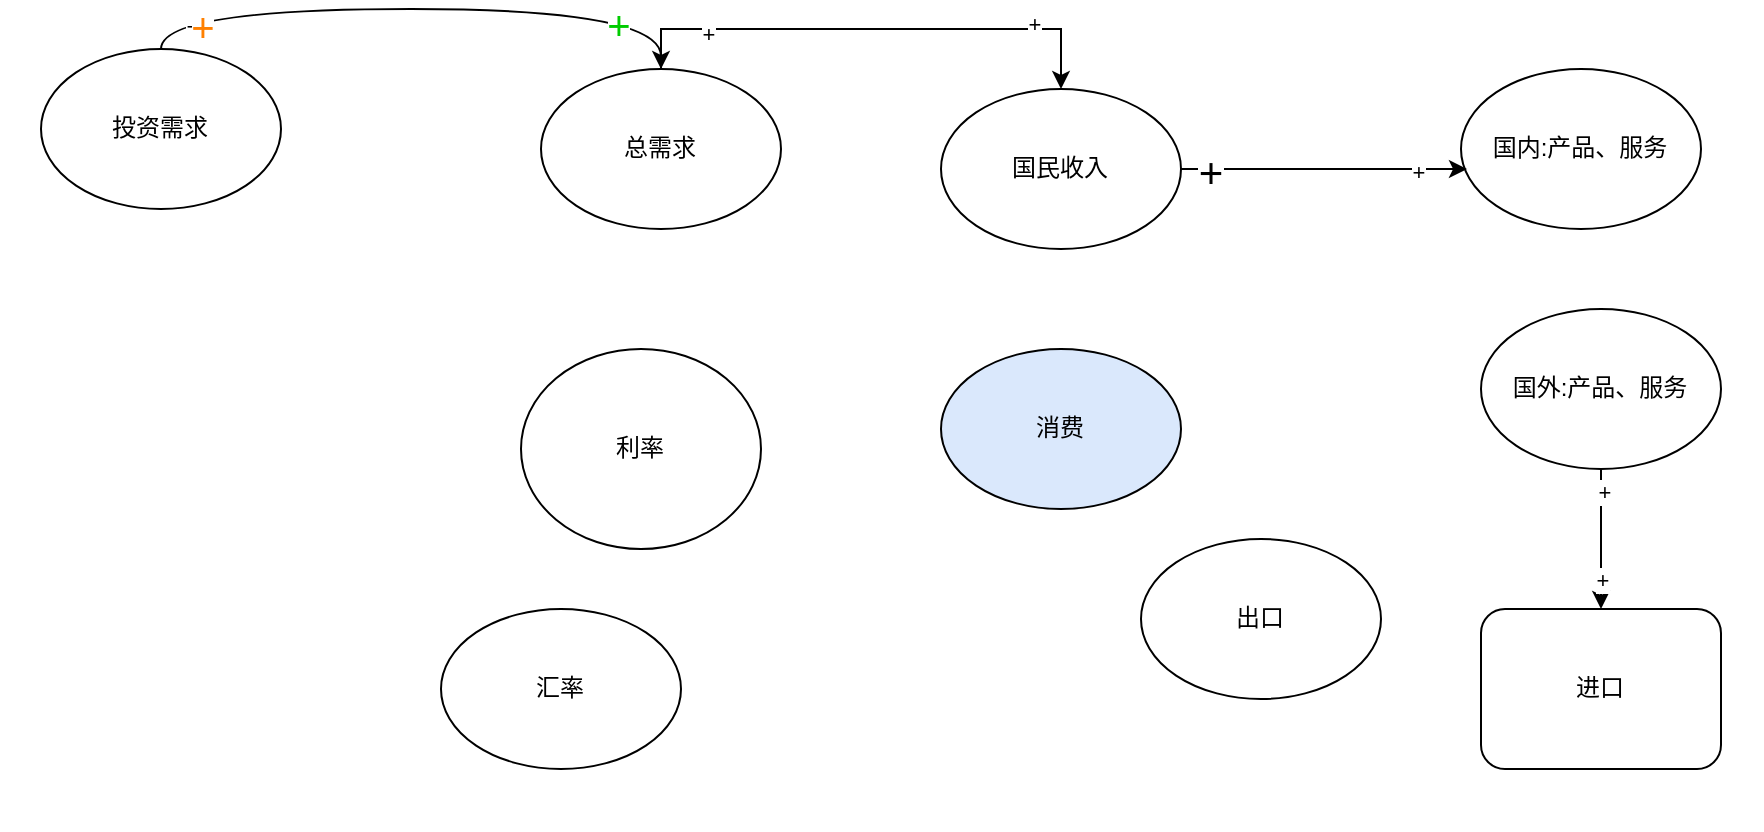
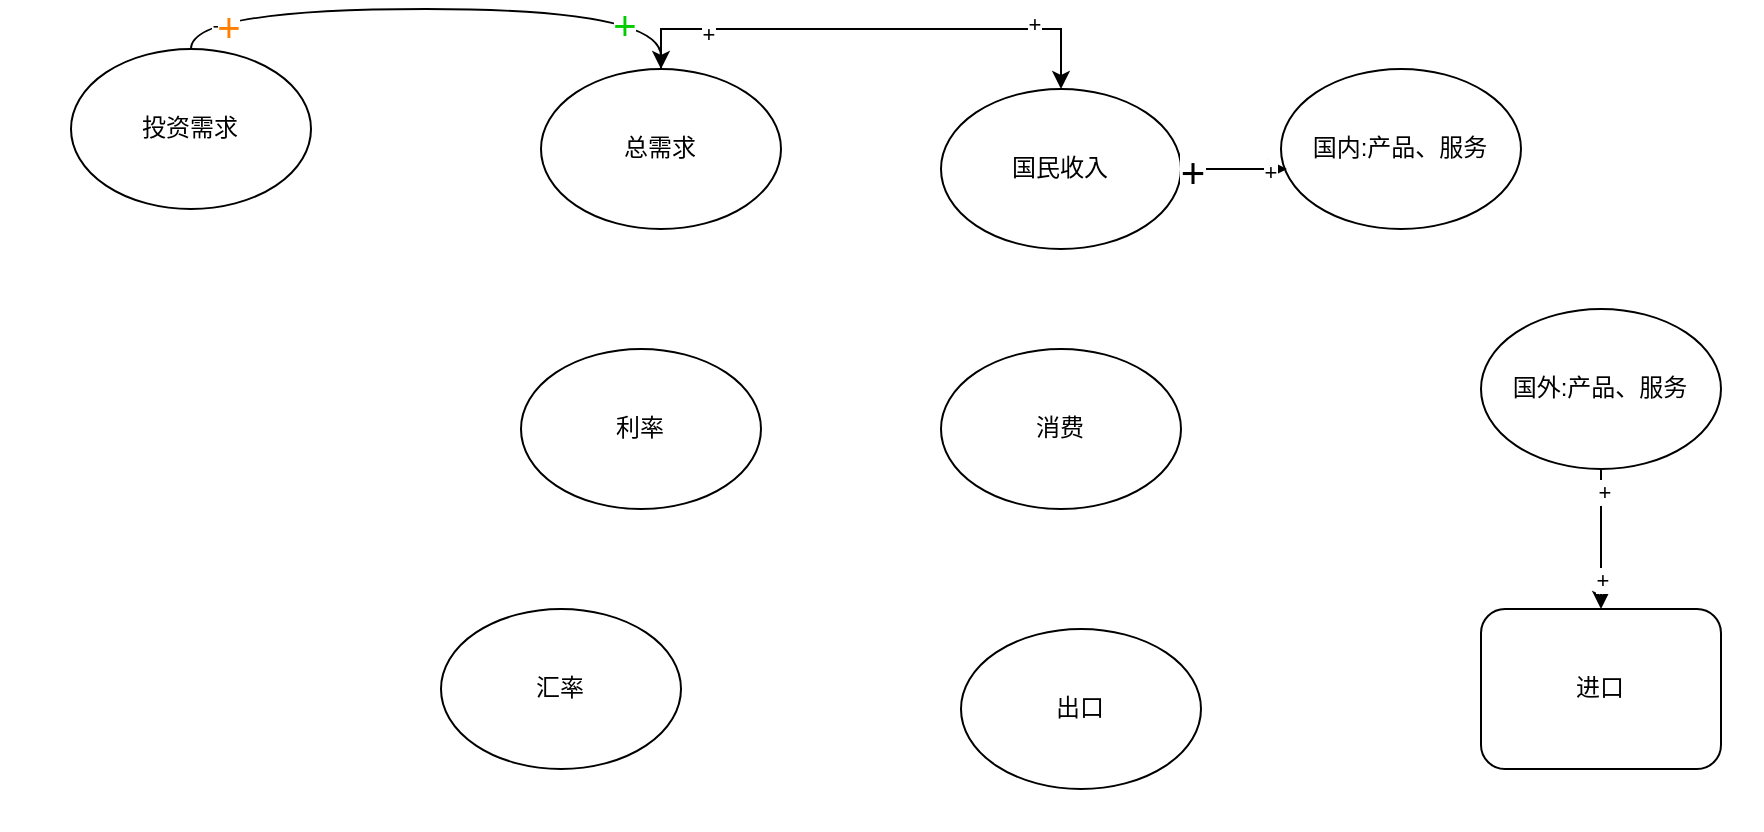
node "投资需求": moved (161, 129) -> (191, 129)
node "国内:产品、服务": moved (1581, 149) -> (1401, 149)
node "消费": fillcolor #dae8fc -> #ffffff
node "利率": size 240x200 -> 240x160
node "出口": moved (1261, 619) -> (1081, 709)
